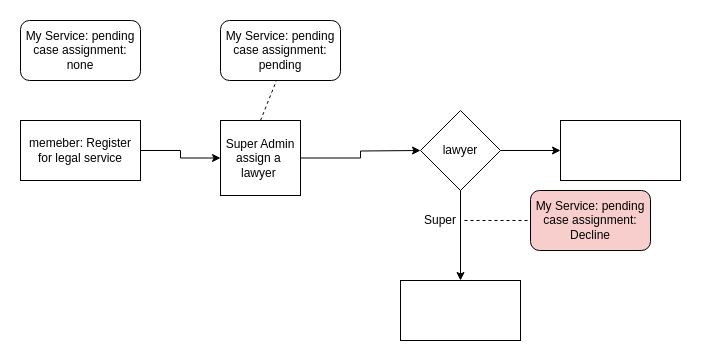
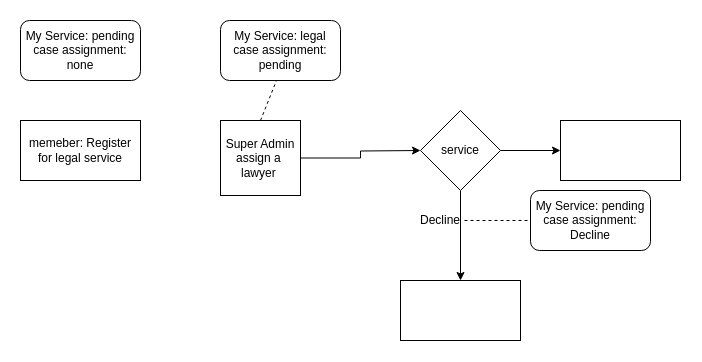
node "My Service: pending case assignment: pending": label "My Service: pending case assignment: pending" -> "My Service: legal case assignment: pending"
edge "memeber: Register for legal service" -> "Super Admin assign a lawyer": removed
node "lawyer": label "lawyer" -> "service"
node "Super": label "Super" -> "Decline"
node "My Service: pending case assignment: Decline": fillcolor #f8cecc -> #ffffff
